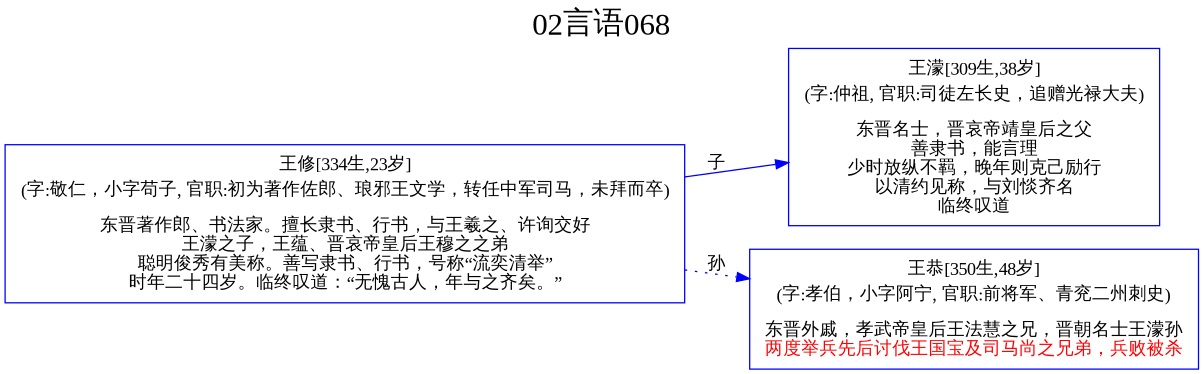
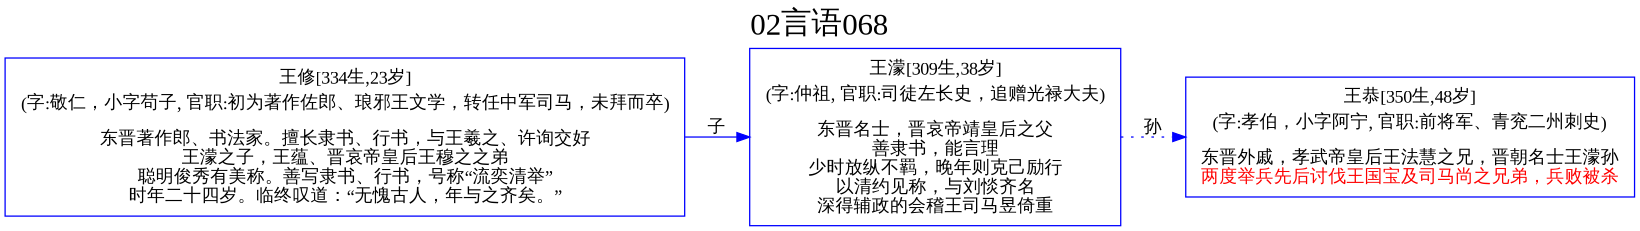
node "王濛[309生,38岁]": text "临终叹道" -> "深得辅政的会稽王司马昱倚重"
edge "王修[334生,23岁]" -> "王恭[350生,48岁]": now "王濛[309生,38岁]" -> "王恭[350生,48岁]"
